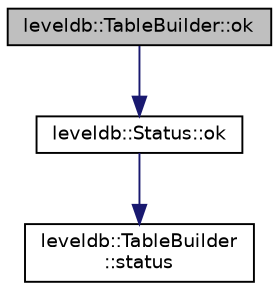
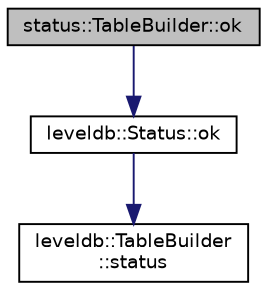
node "leveldb::TableBuilder::ok": label "leveldb::TableBuilder::ok" -> "status::TableBuilder::ok"
